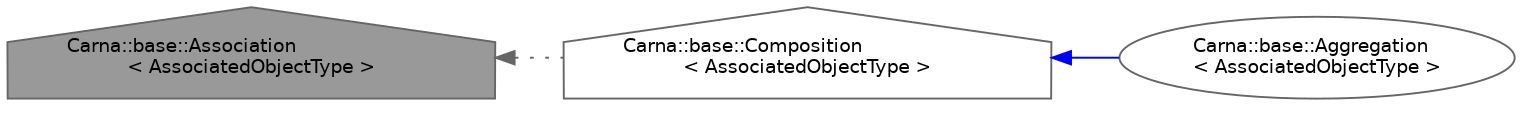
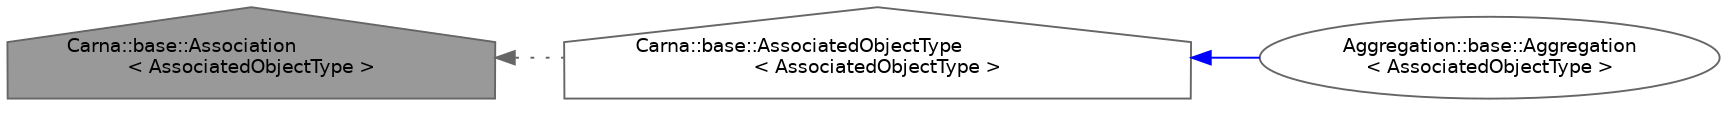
node "Carna::base::Composition < AssociatedObjectType >": label "Carna::base::Composition < AssociatedObjectType >" -> "Carna::base::AssociatedObjectType < AssociatedObjectType >"
node "Carna::base::Aggregation < AssociatedObjectType >": label "Carna::base::Aggregation < AssociatedObjectType >" -> "Aggregation::base::Aggregation < AssociatedObjectType >"
